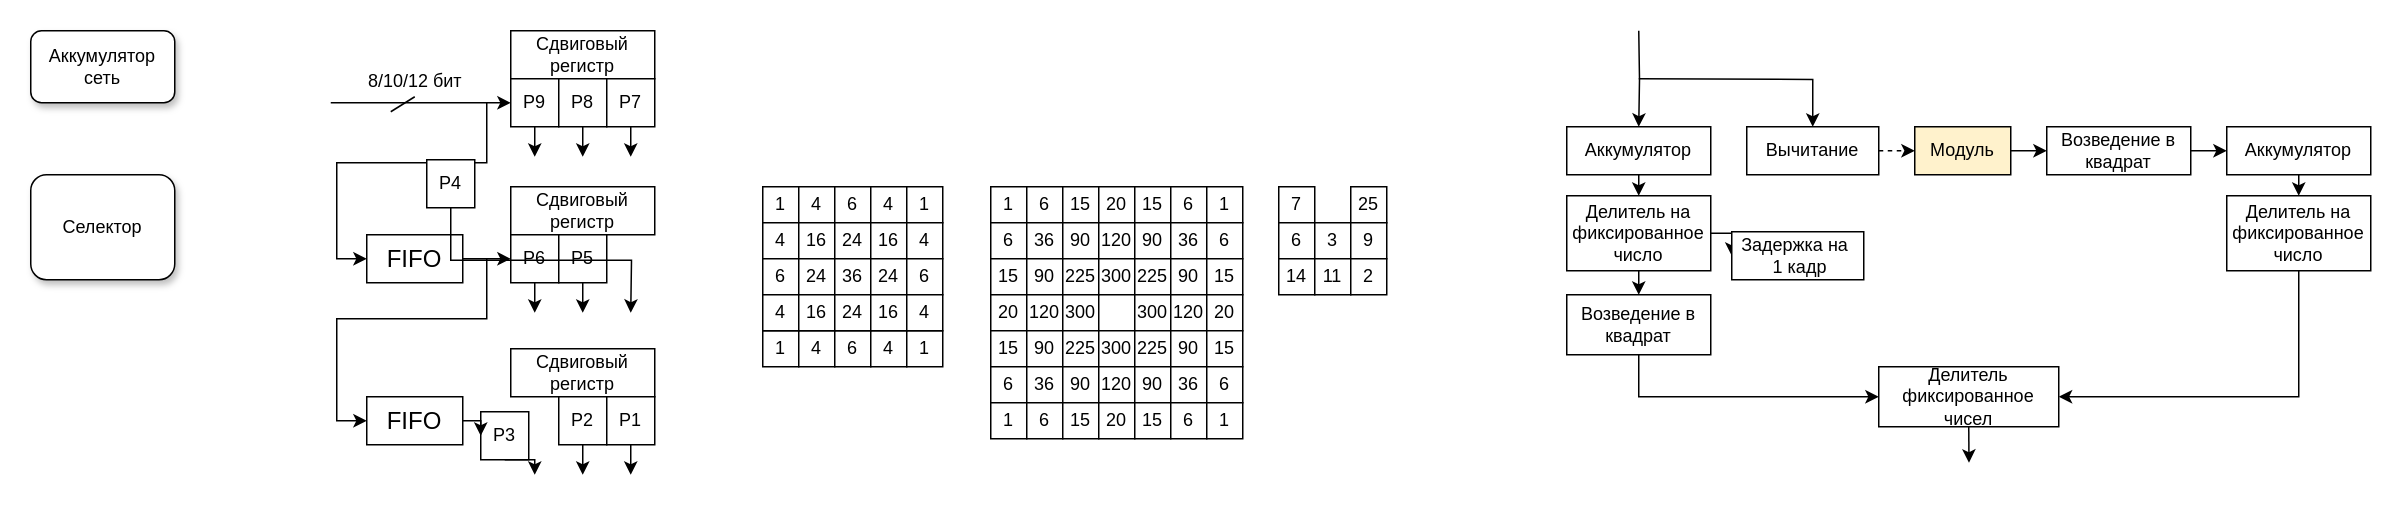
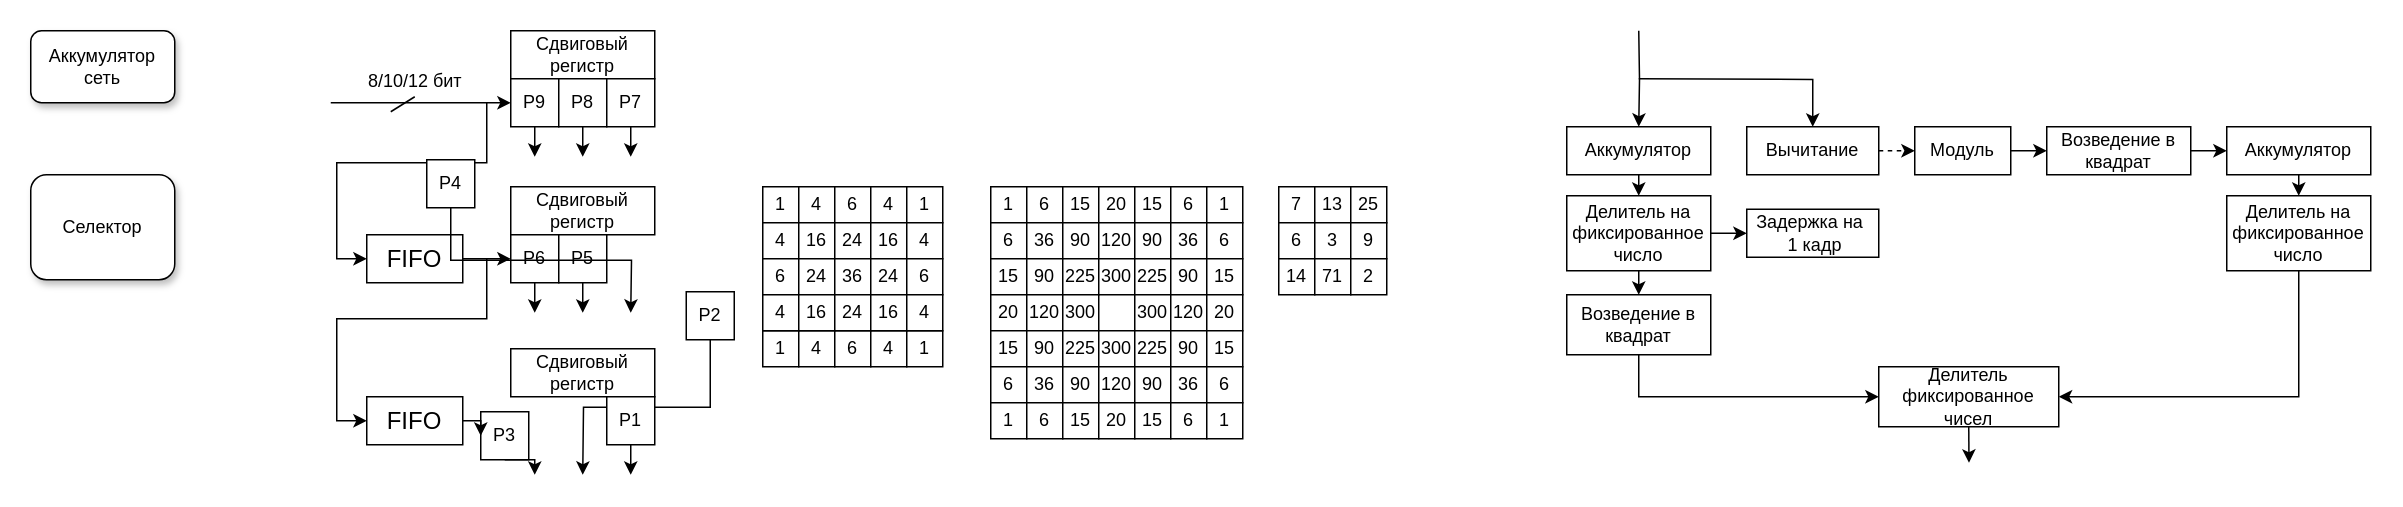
node "Модуль": fillcolor #fff2cc -> #ffffff
node "13": added
node "Задержка на 1 кадр": moved (1798, 256) -> (1813, 233)
node "11": label "11" -> "71"
node "P2": moved (583, 421) -> (710, 316)
